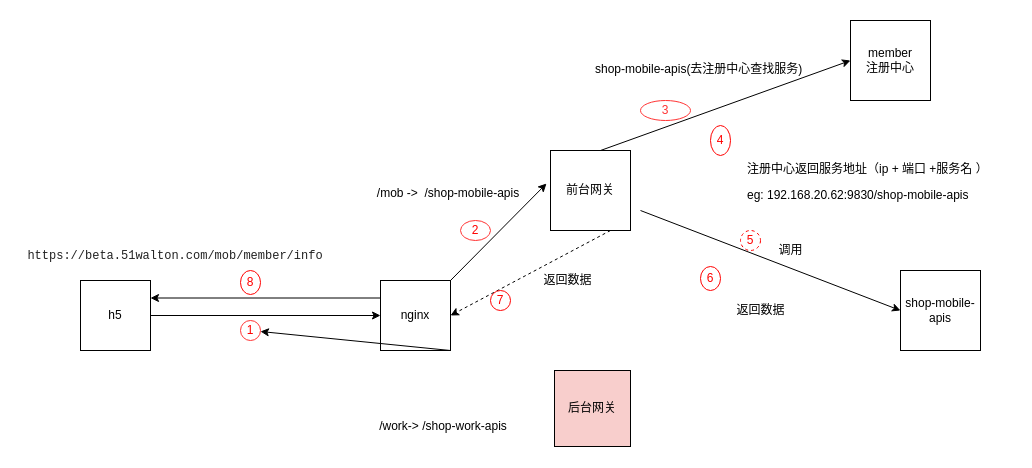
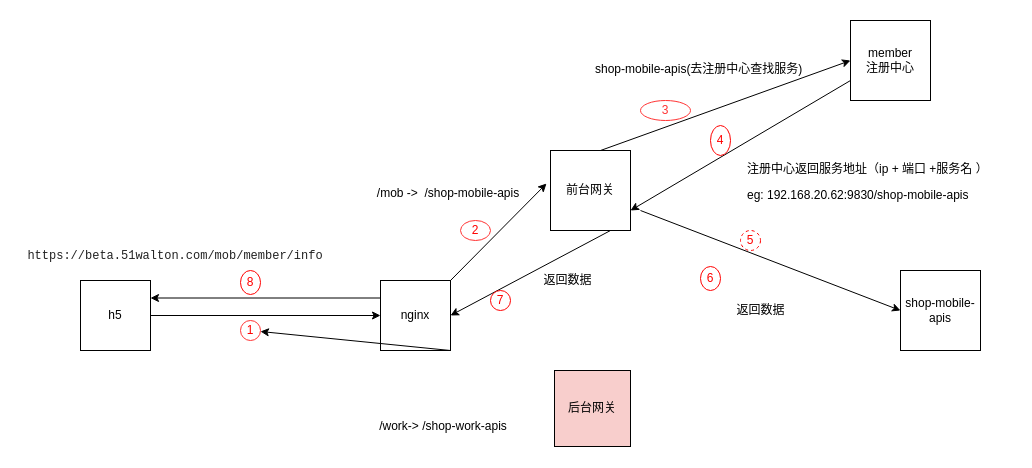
edge "member 注册中心" -> "前台网关": added
node "调用": removed
edge "前台网关" -> "nginx": style dashed -> solid
